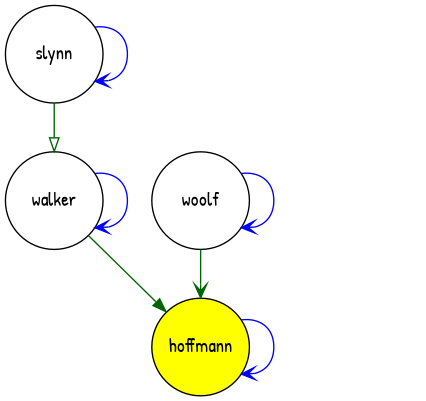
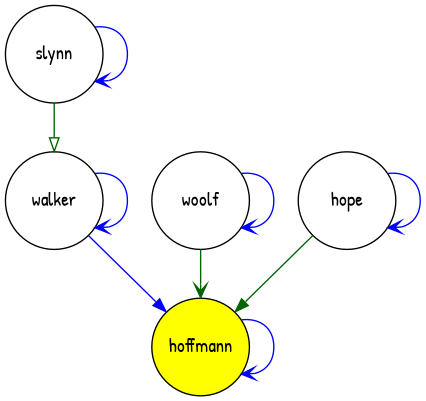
node "hope": added
edge "walker" -> "hoffmann": color darkgreen -> blue
